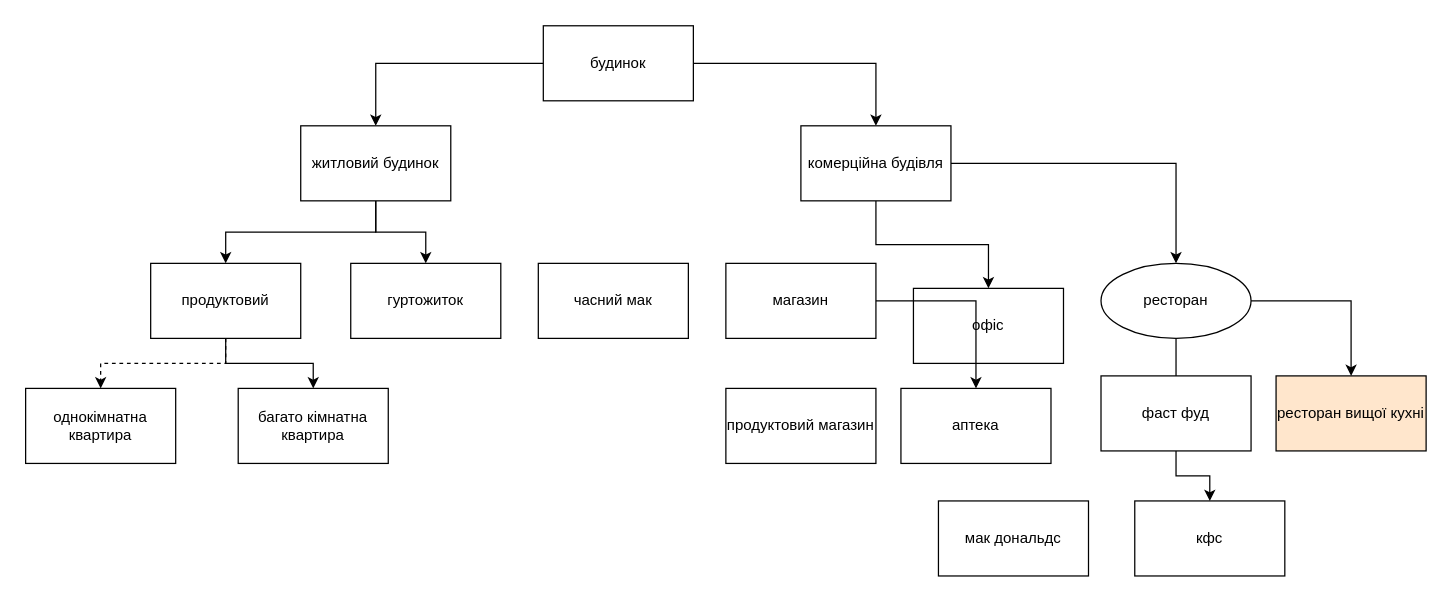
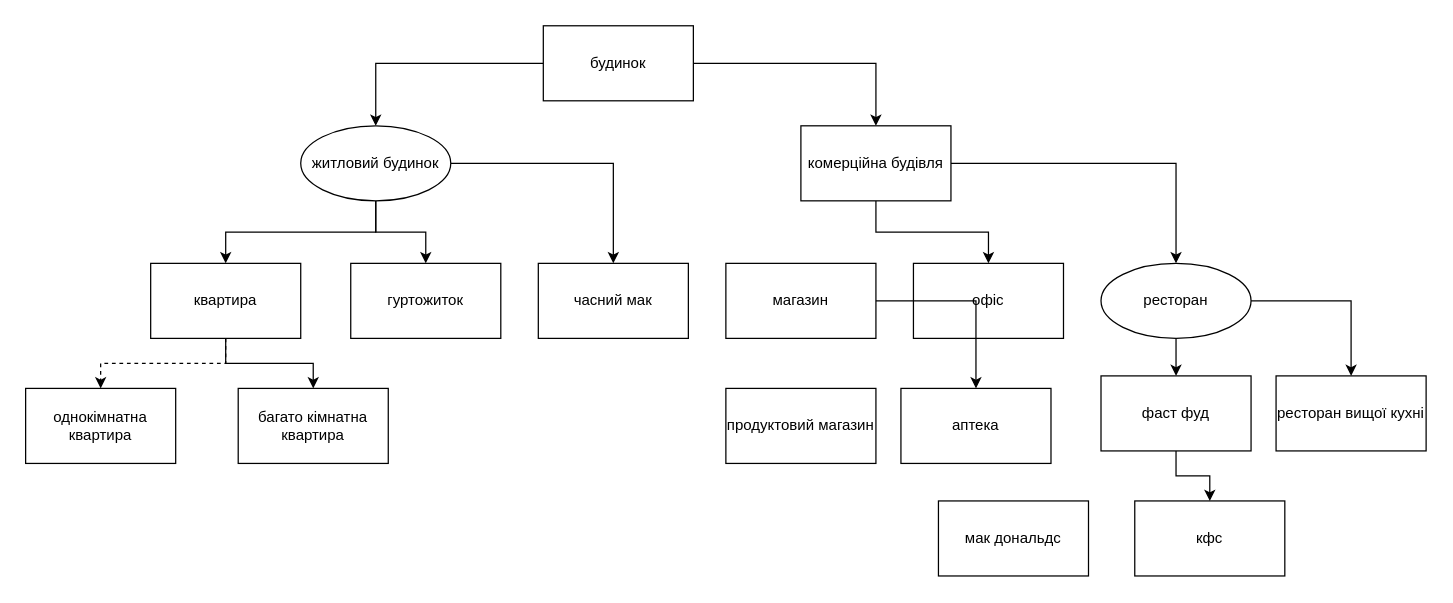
node "житловий будинок": shape rectangle -> ellipse
edge "житловий будинок" -> "часний мак": added
node "продуктовий": label "продуктовий" -> "квартира"
node "офіс": moved (988, 326) -> (988, 301)
edge "ресторан" -- "фаст фуд": arrowhead none -> classic
node "ресторан вищої кухні": fillcolor #ffe6cc -> #ffffff
